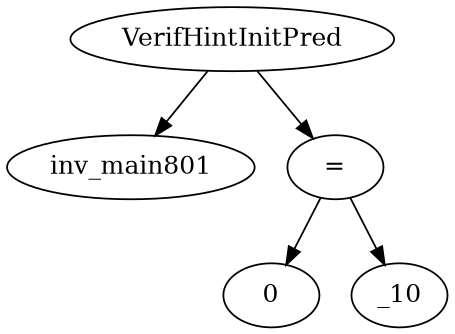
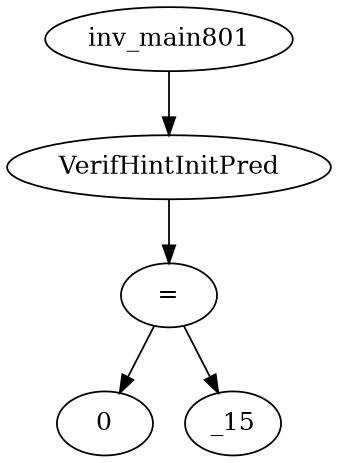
edge "VerifHintInitPred" -> "inv_main801": reversed
node "_10": label "_10" -> "_15"
